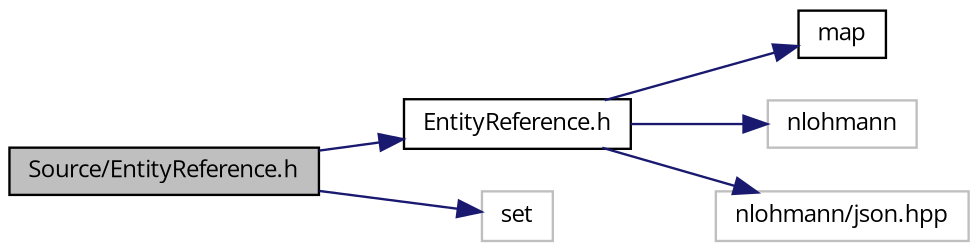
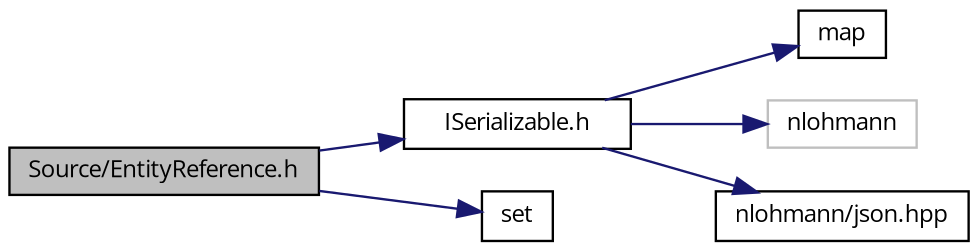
node "EntityReference.h": label "EntityReference.h" -> "ISerializable.h"
node "set": color grey75 -> black
node "nlohmann/json.hpp": color grey75 -> black
